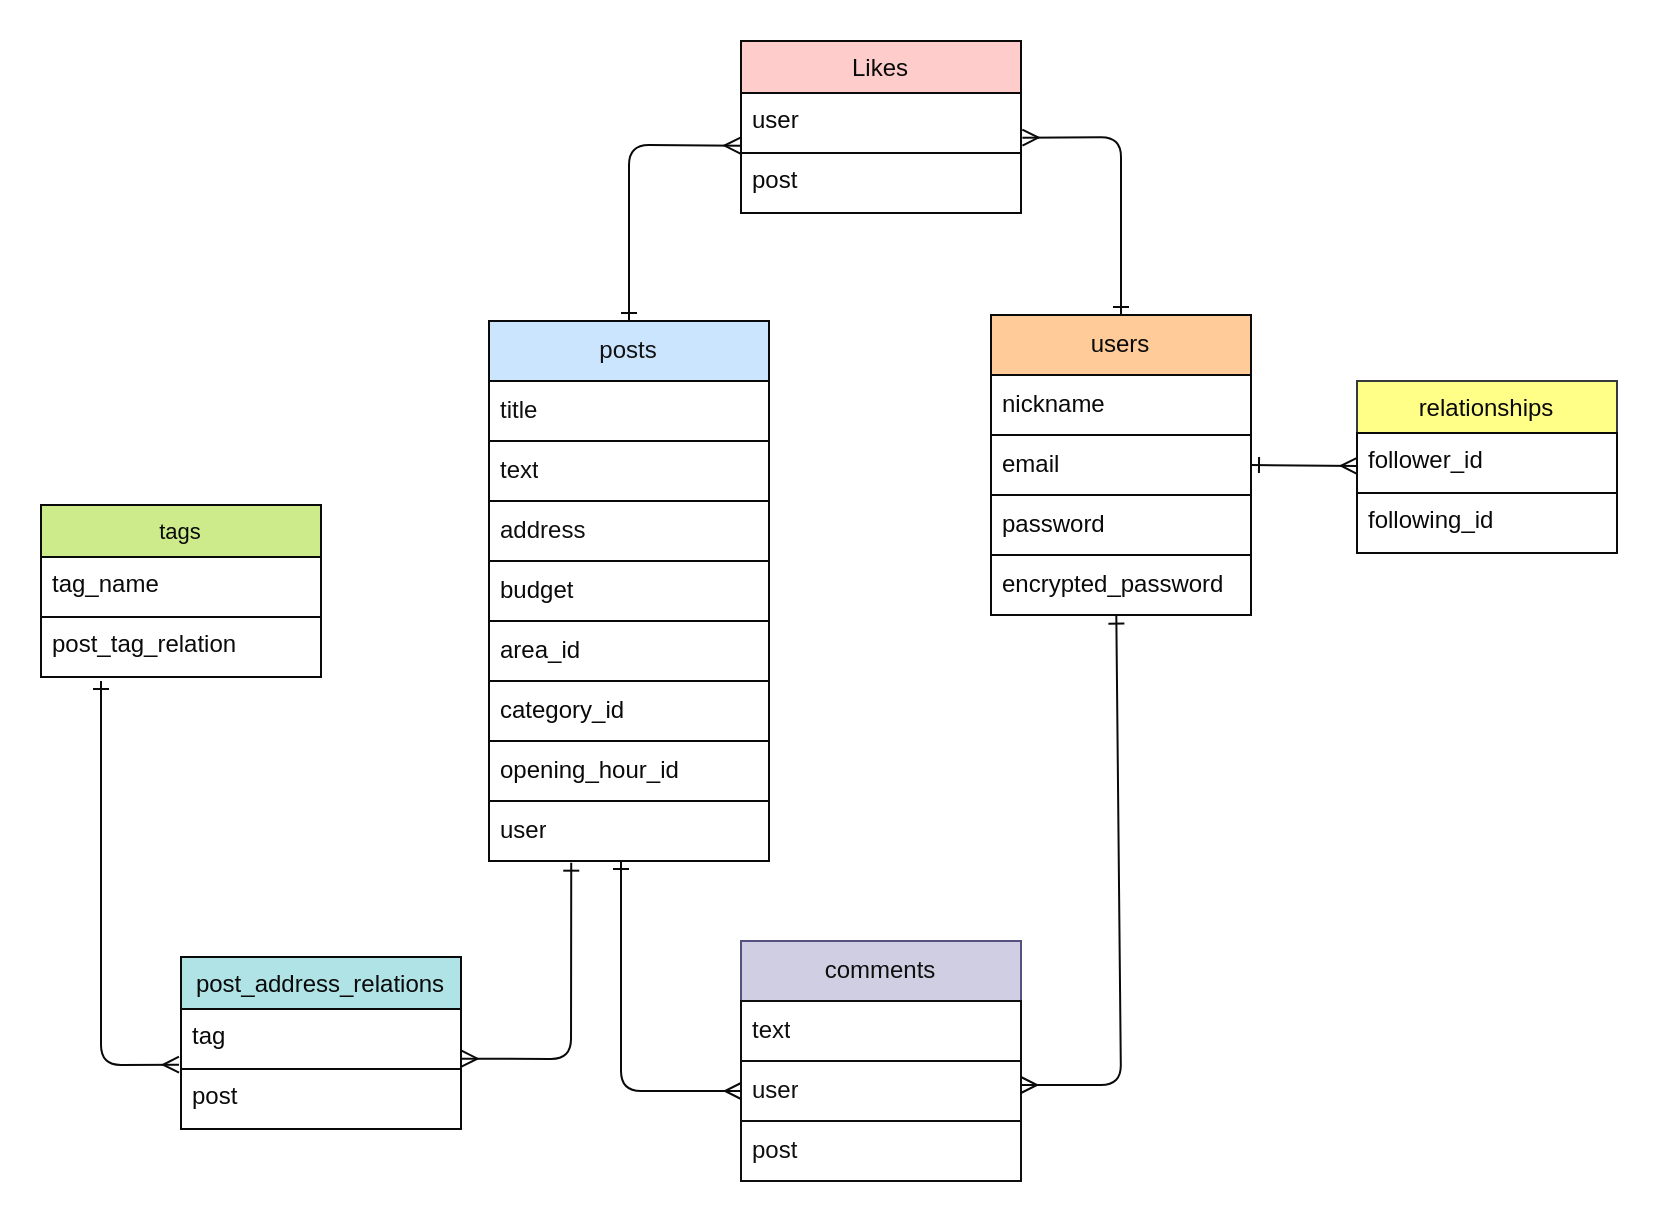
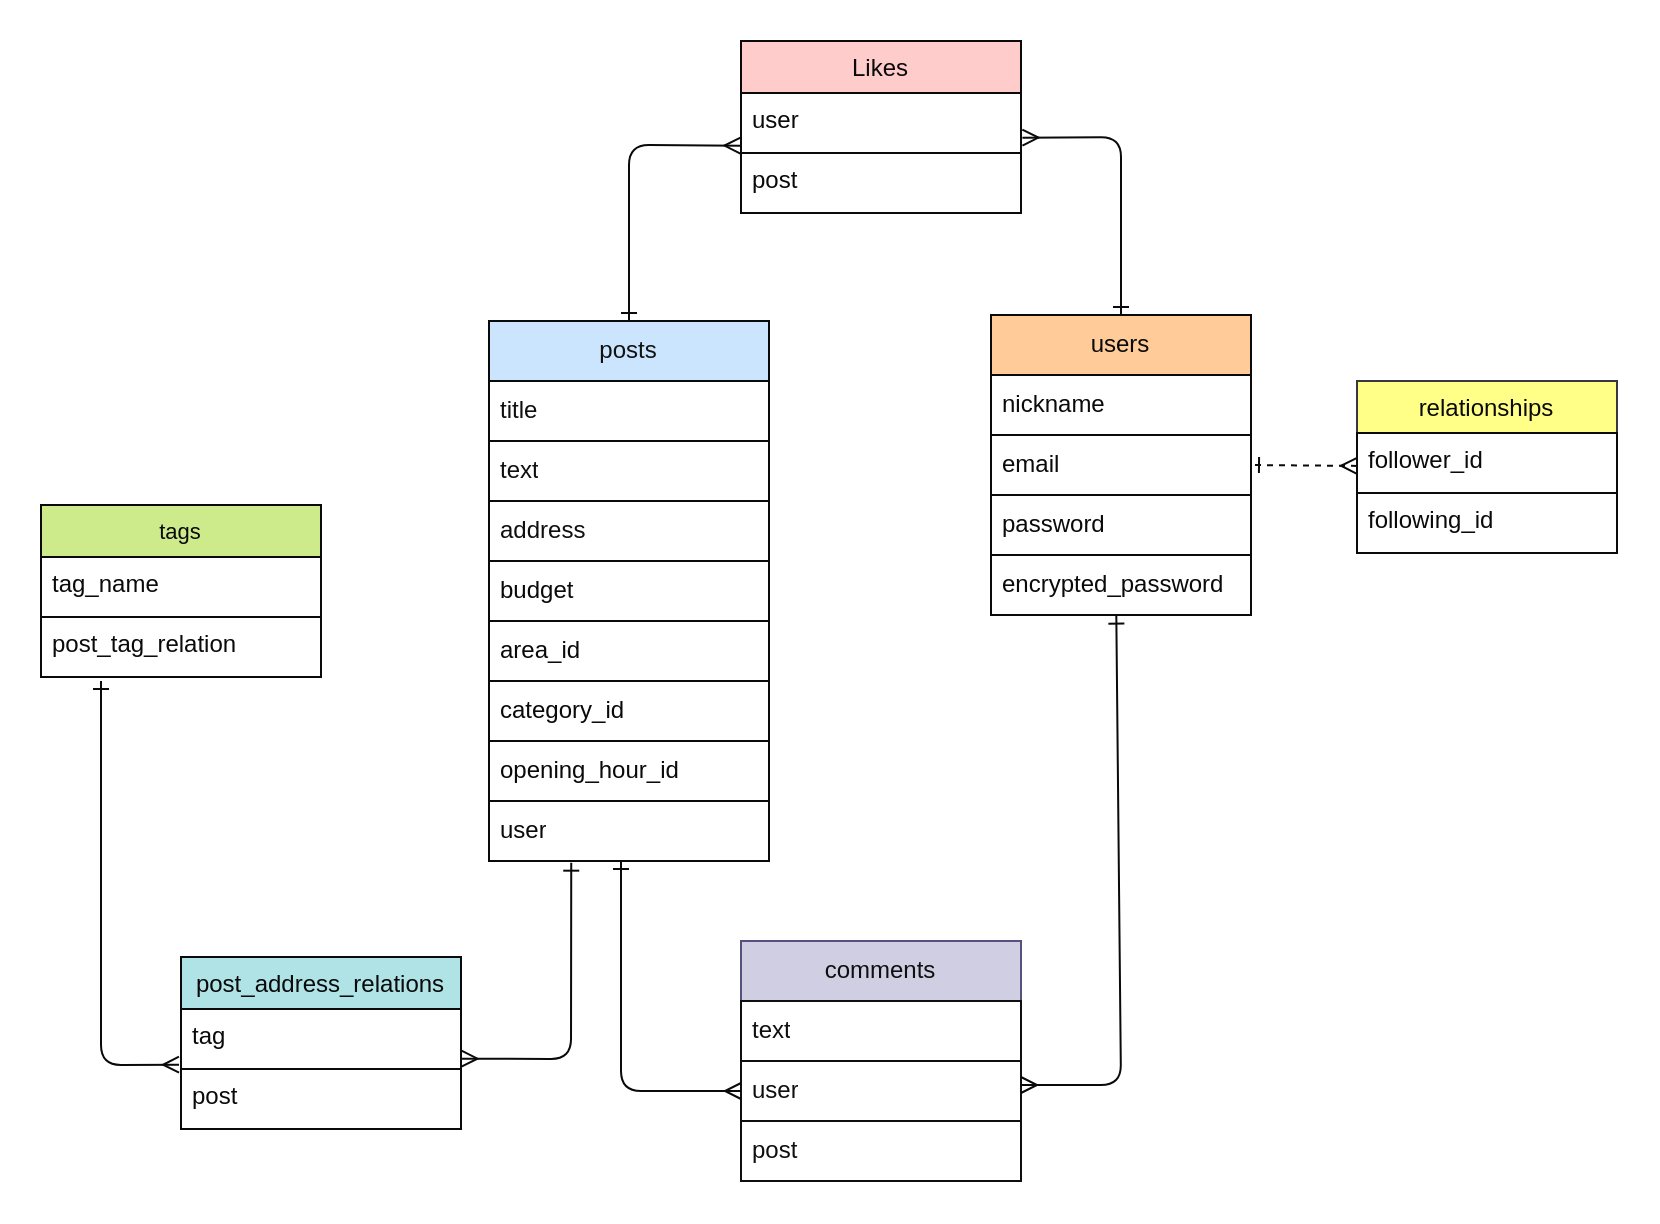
edge "email" -- "relationships": style solid -> dashed
